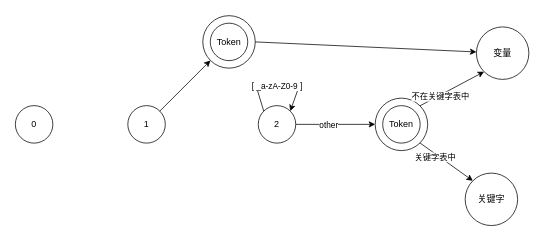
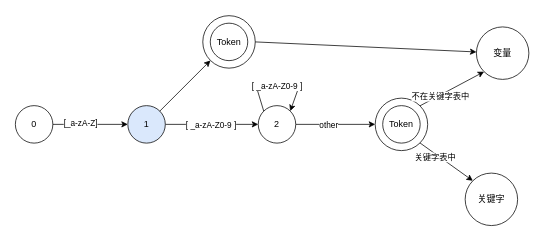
edge "0" -> "1": added, label "[_a-zA-Z]"
node "1": fillcolor #ffffff -> #dae8fc
edge "1" -> "2": added, label "[ _a-zA-Z0-9 ]"
